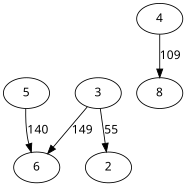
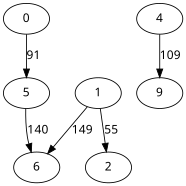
node "0": added
node "3": label "3" -> "1"
node "8": label "8" -> "9"
